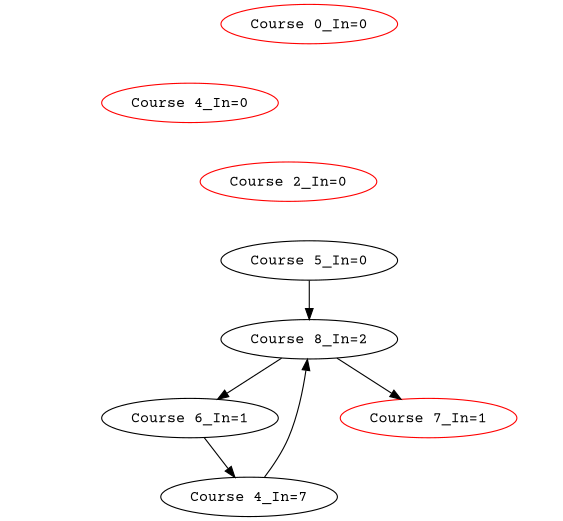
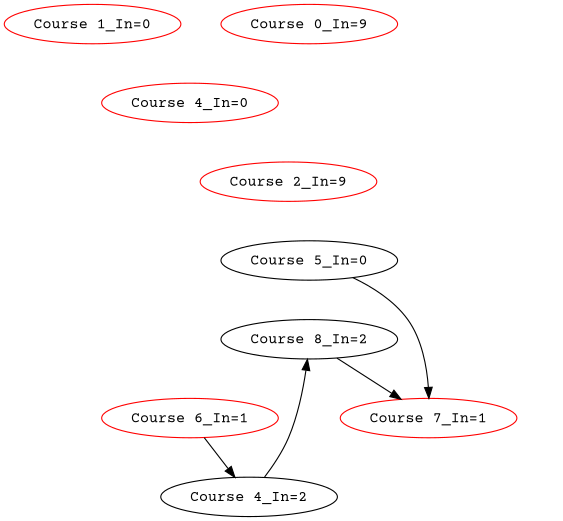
node "Course 1_In=0": added
node "Course 0_In=0": label "Course 0_In=0" -> "Course 0_In=9"
node "Course 2_In=0": label "Course 2_In=0" -> "Course 2_In=9"
edge "Course 5_In=0" -> "Course 8_In=2": now "Course 5_In=0" -> "Course 7_In=1"
edge "Course 8_In=2" -> "Course 6_In=1": removed
node "Course 6_In=1": color black -> red
node "Course 4_In=7": label "Course 4_In=7" -> "Course 4_In=2"
